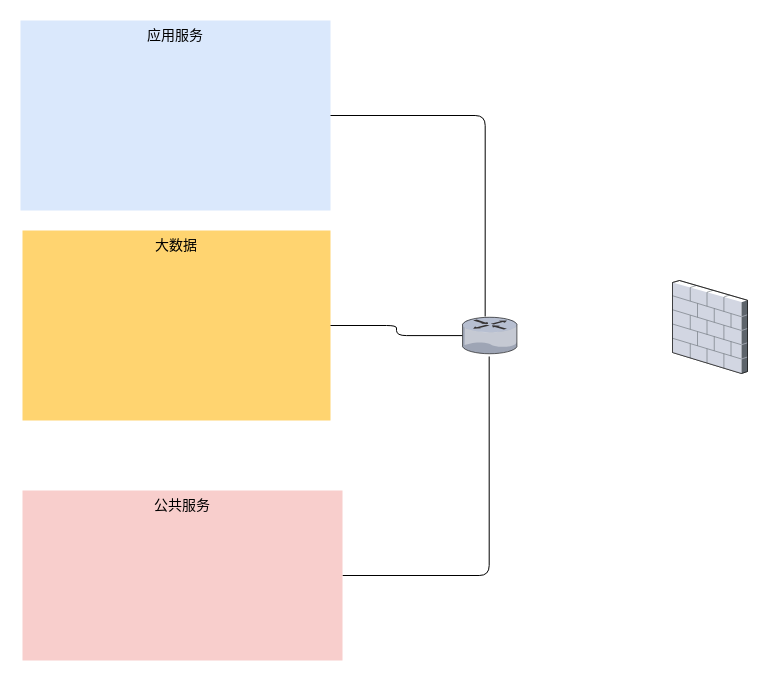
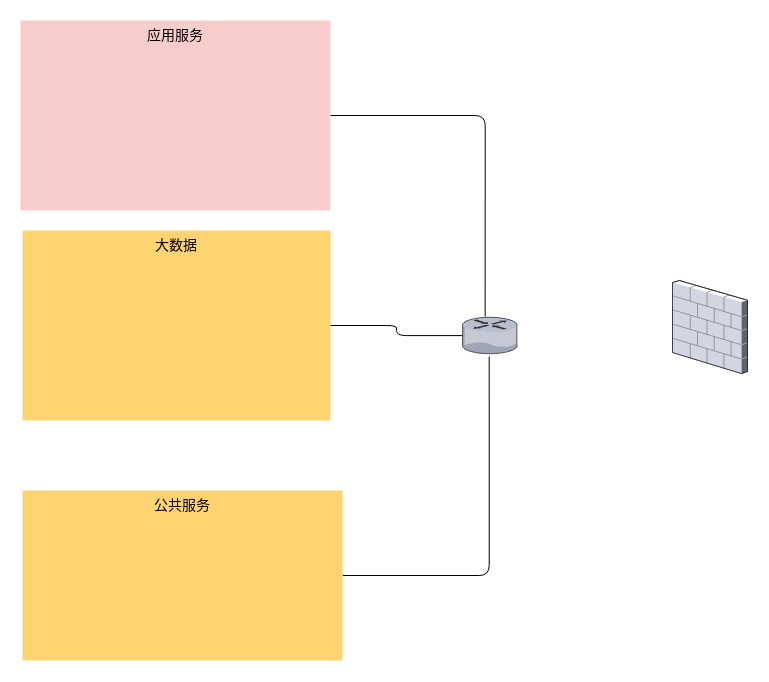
node "应用服务": fillcolor #dae8fc -> #f8cecc
node "公共服务": fillcolor #f8cecc -> #ffd470
